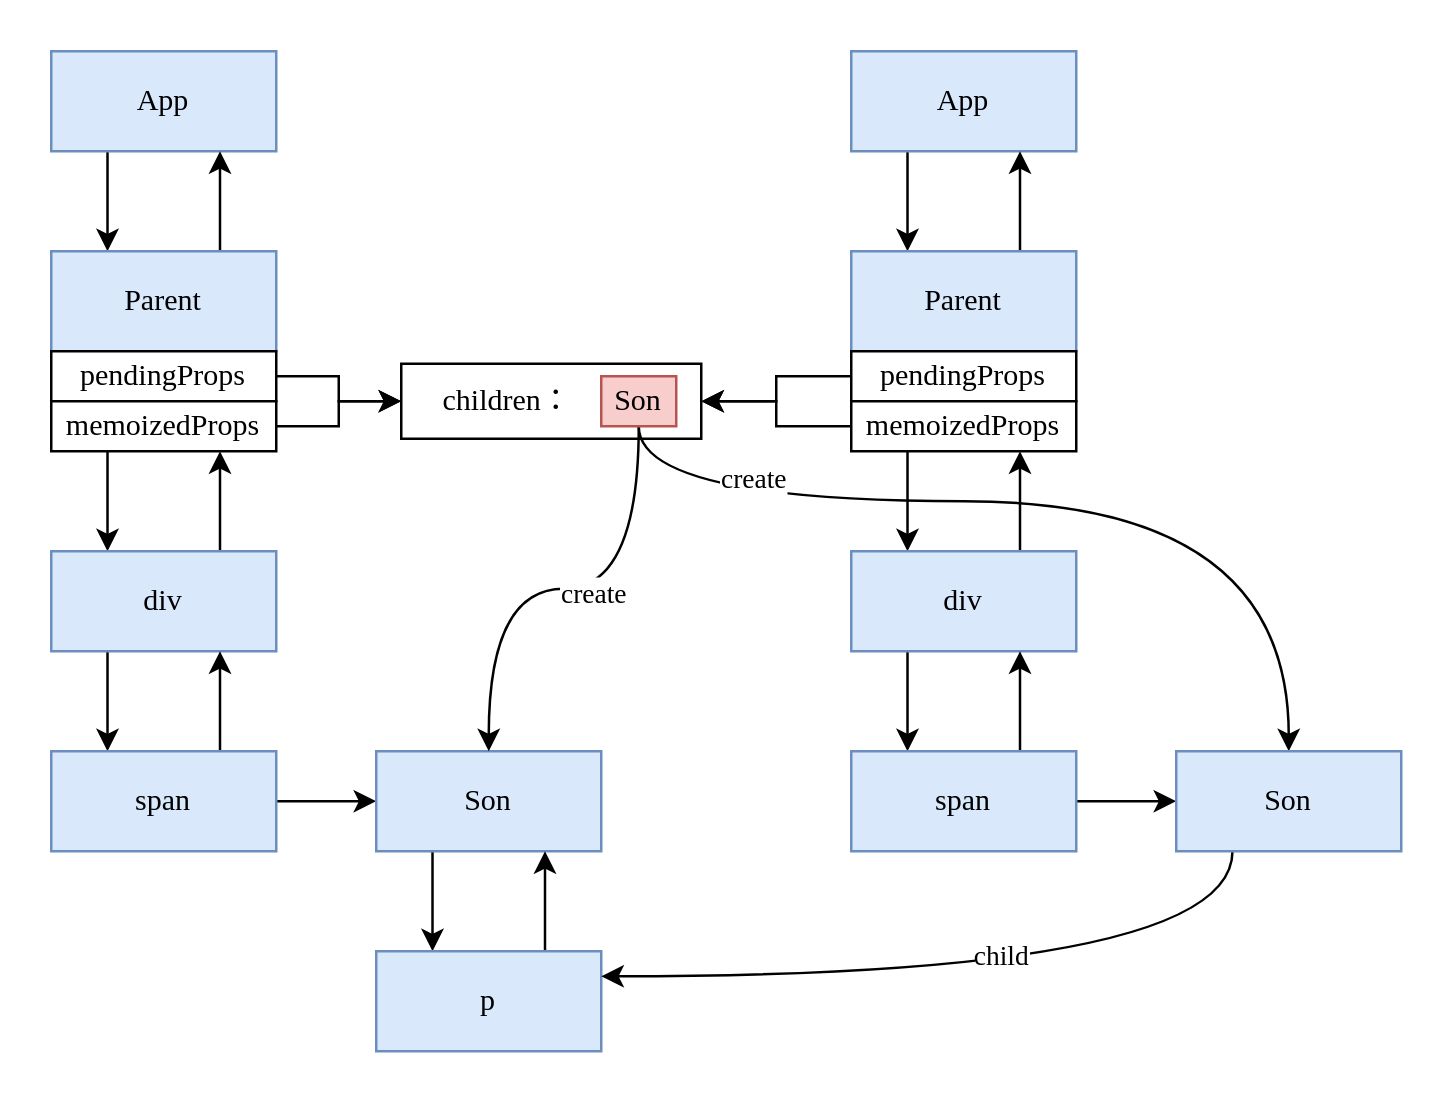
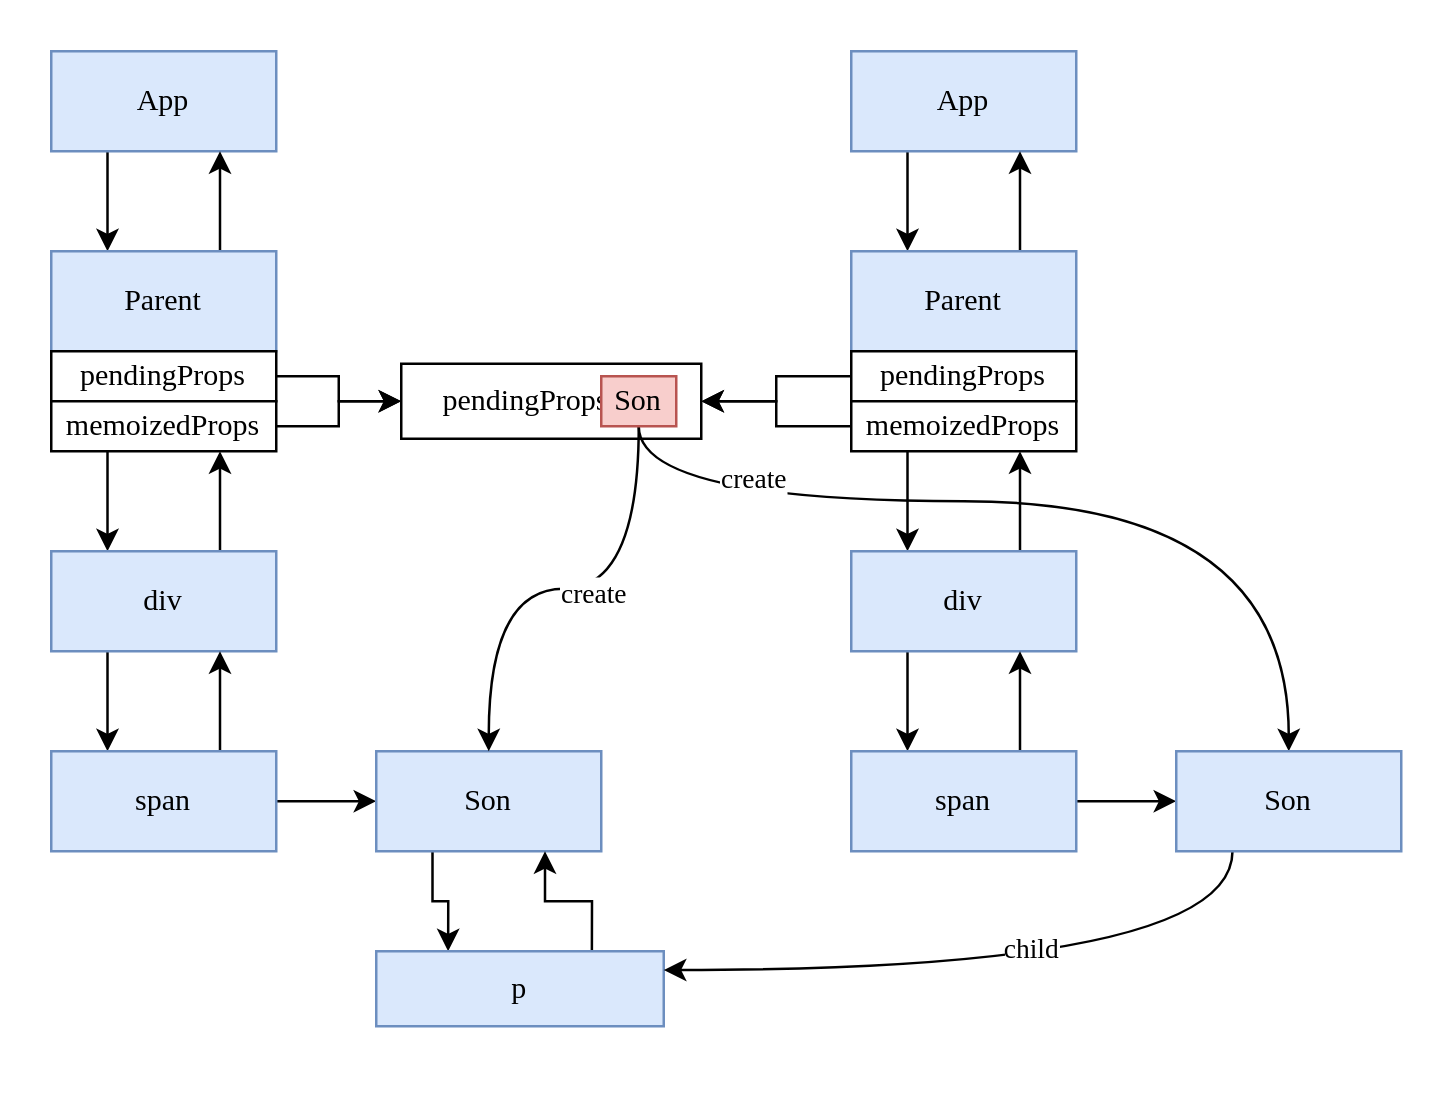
node "children：": label "children：" -> "pendingProps："
node "p": size 225x100 -> 288x75
